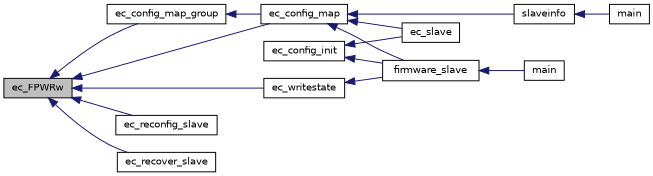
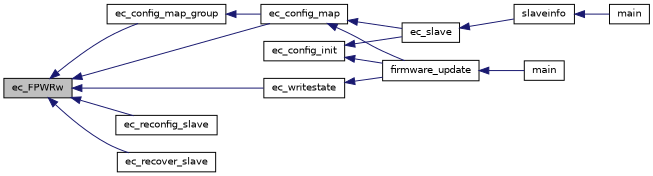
edge "slaveinfo" -> "ec_config_map": now "slaveinfo" -> "ec_slave"
node "firmware_slave": label "firmware_slave" -> "firmware_update"
